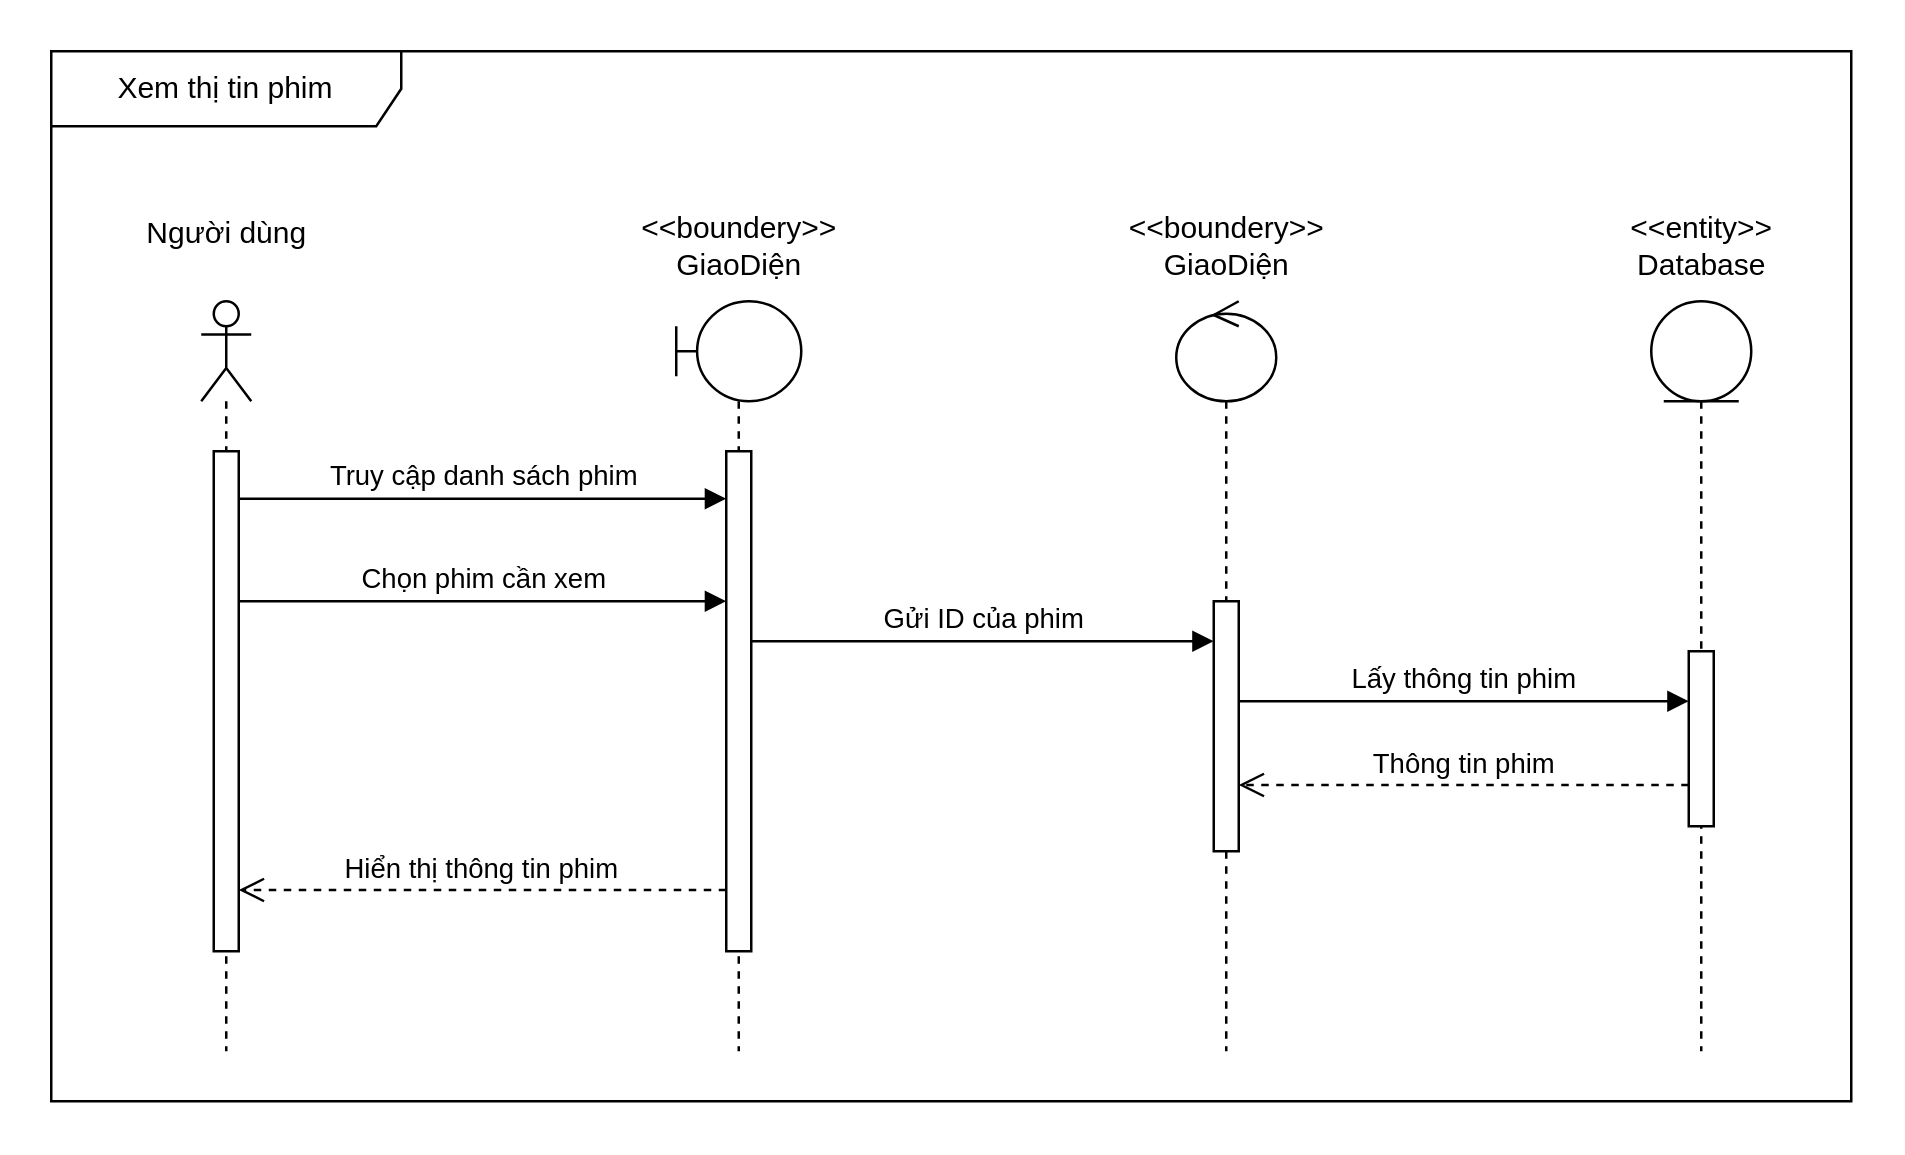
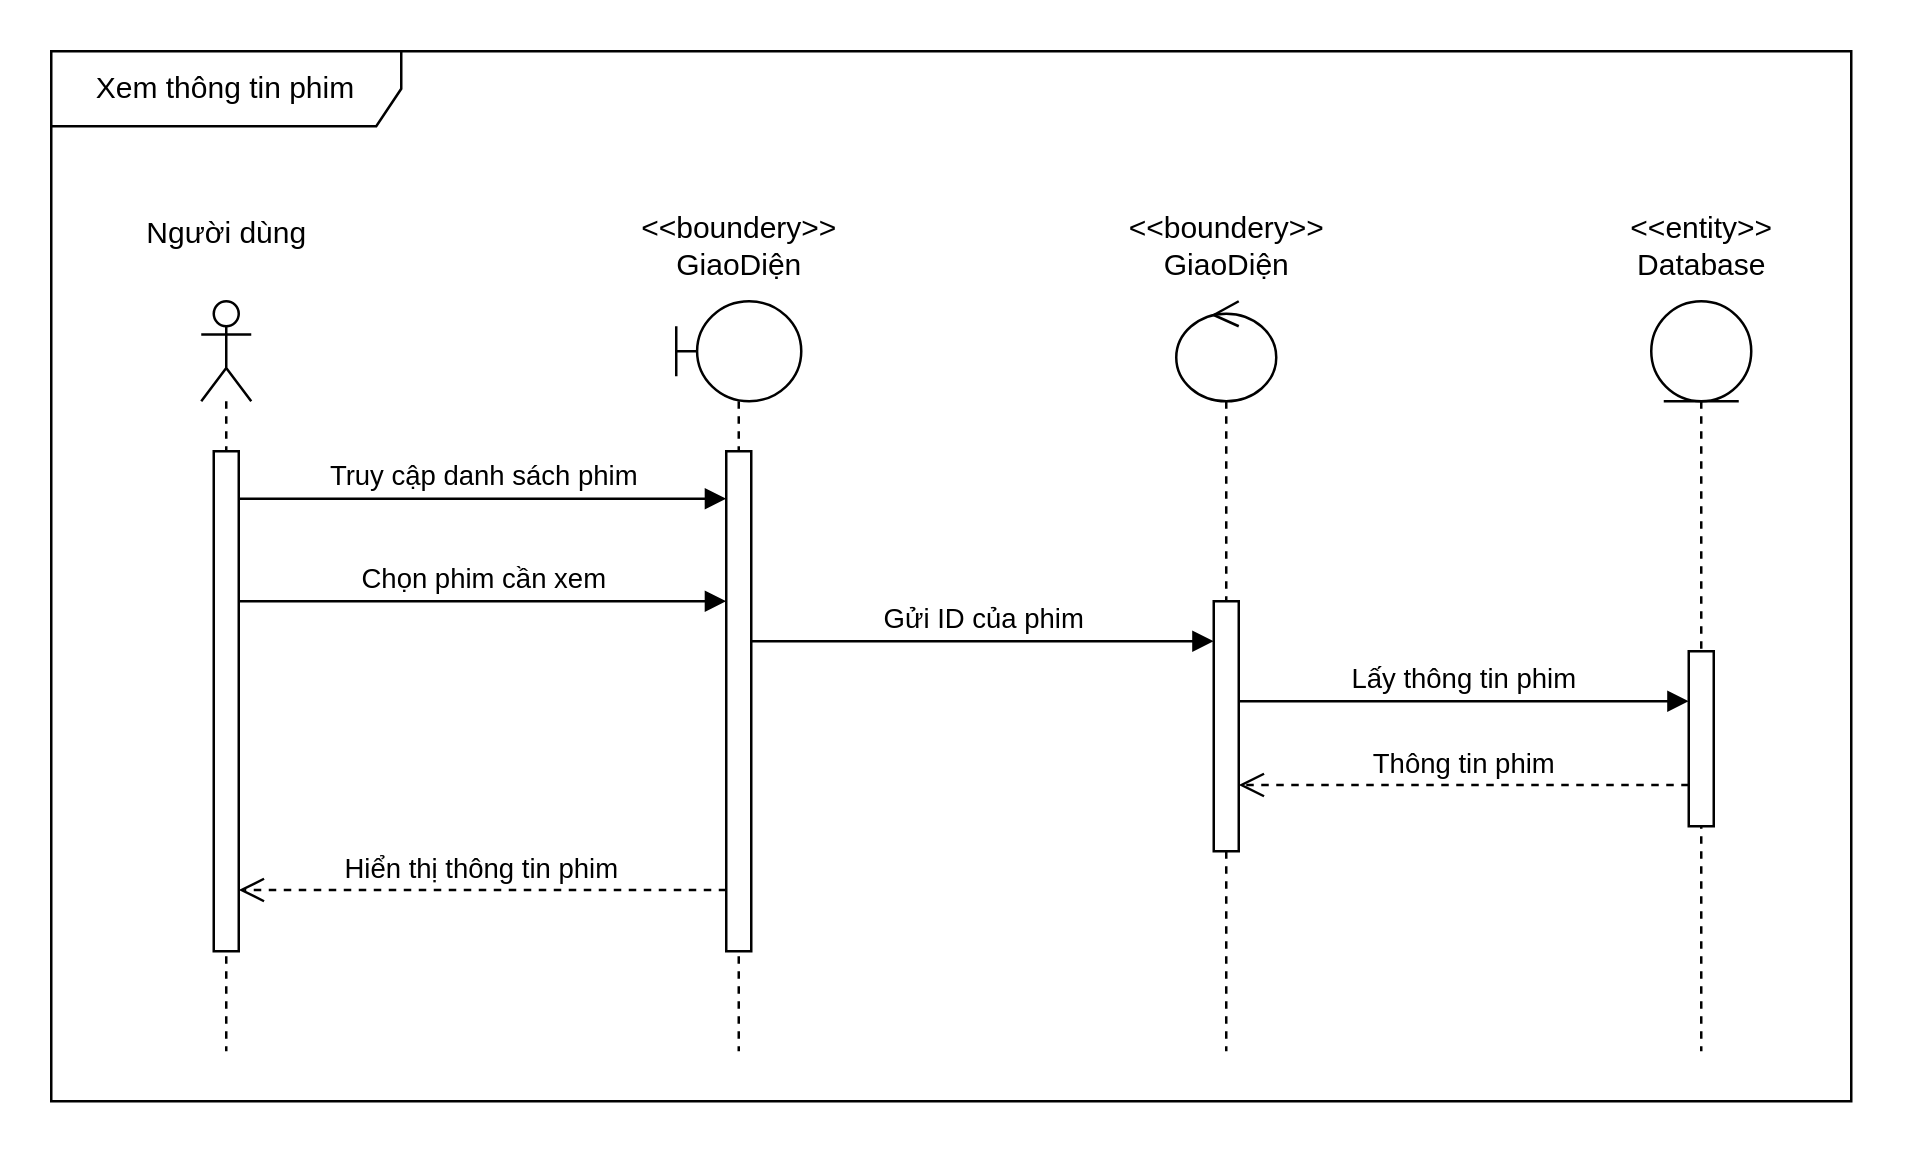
node "Xem thị tin phim": label "Xem thị tin phim" -> "Xem thông tin phim"
